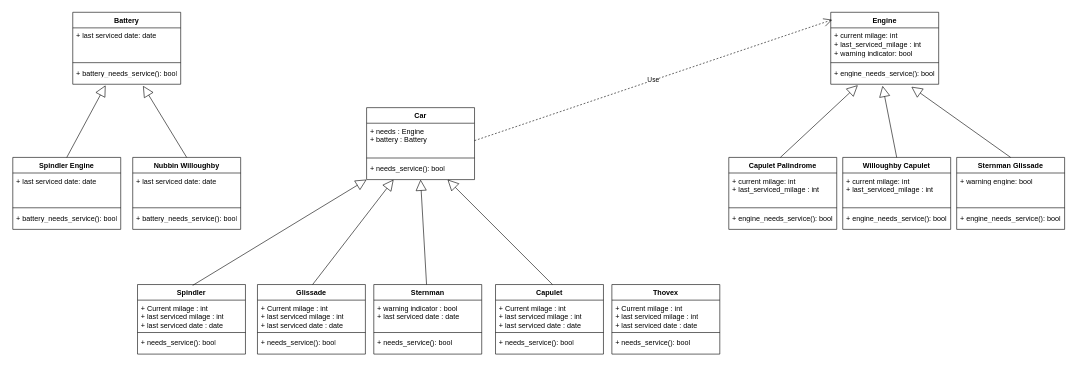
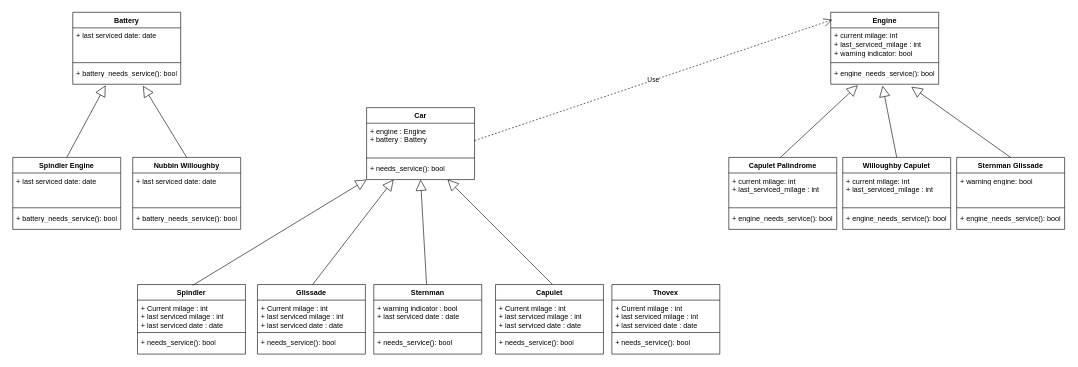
node "+ needs : Engine + battery : Battery": label "+ needs : Engine + battery : Battery" -> "+ engine : Engine + battery : Battery"
